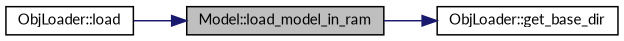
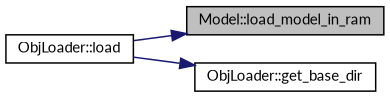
edge "Model::load_model_in_ram" -> "ObjLoader::get_base_dir": now "ObjLoader::load" -> "ObjLoader::get_base_dir"
